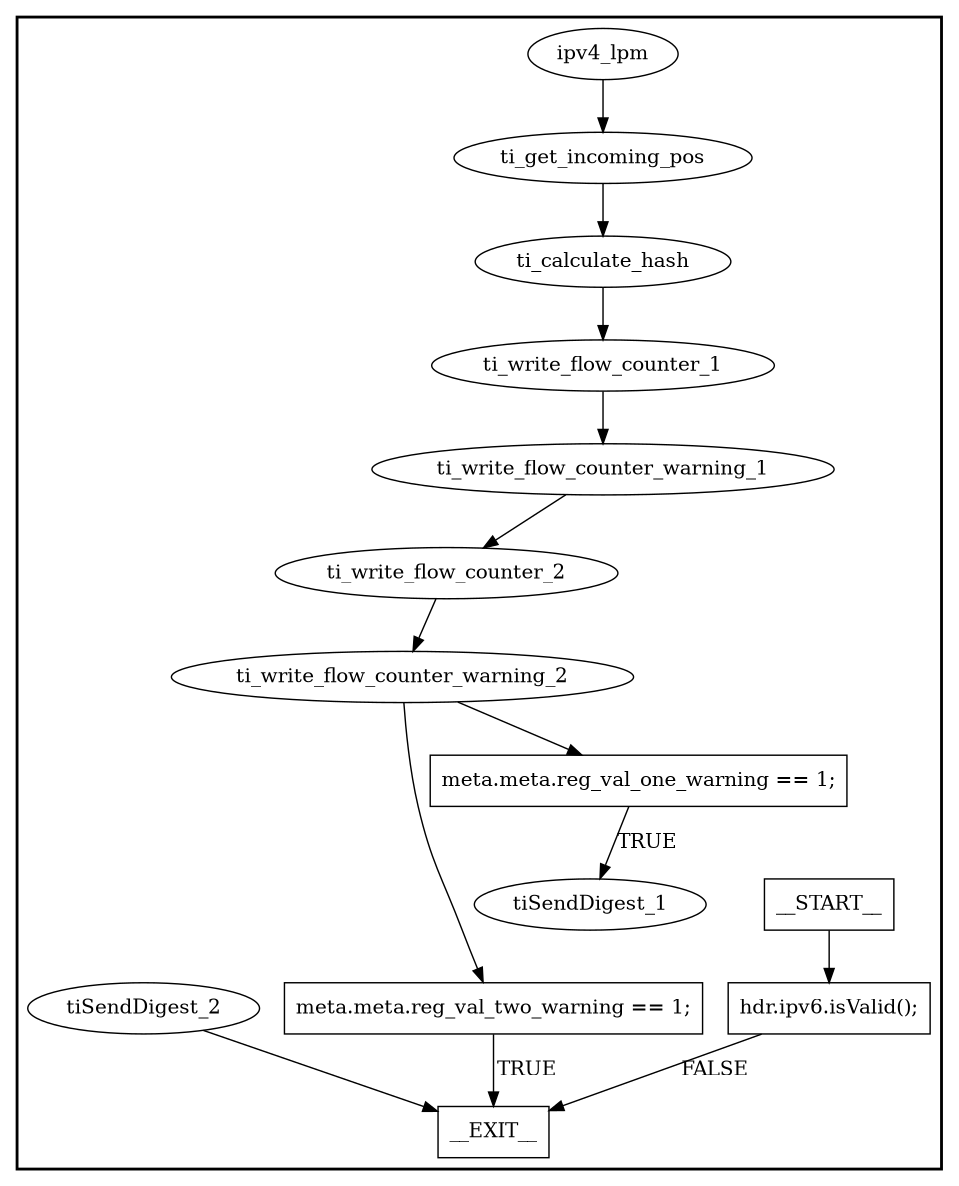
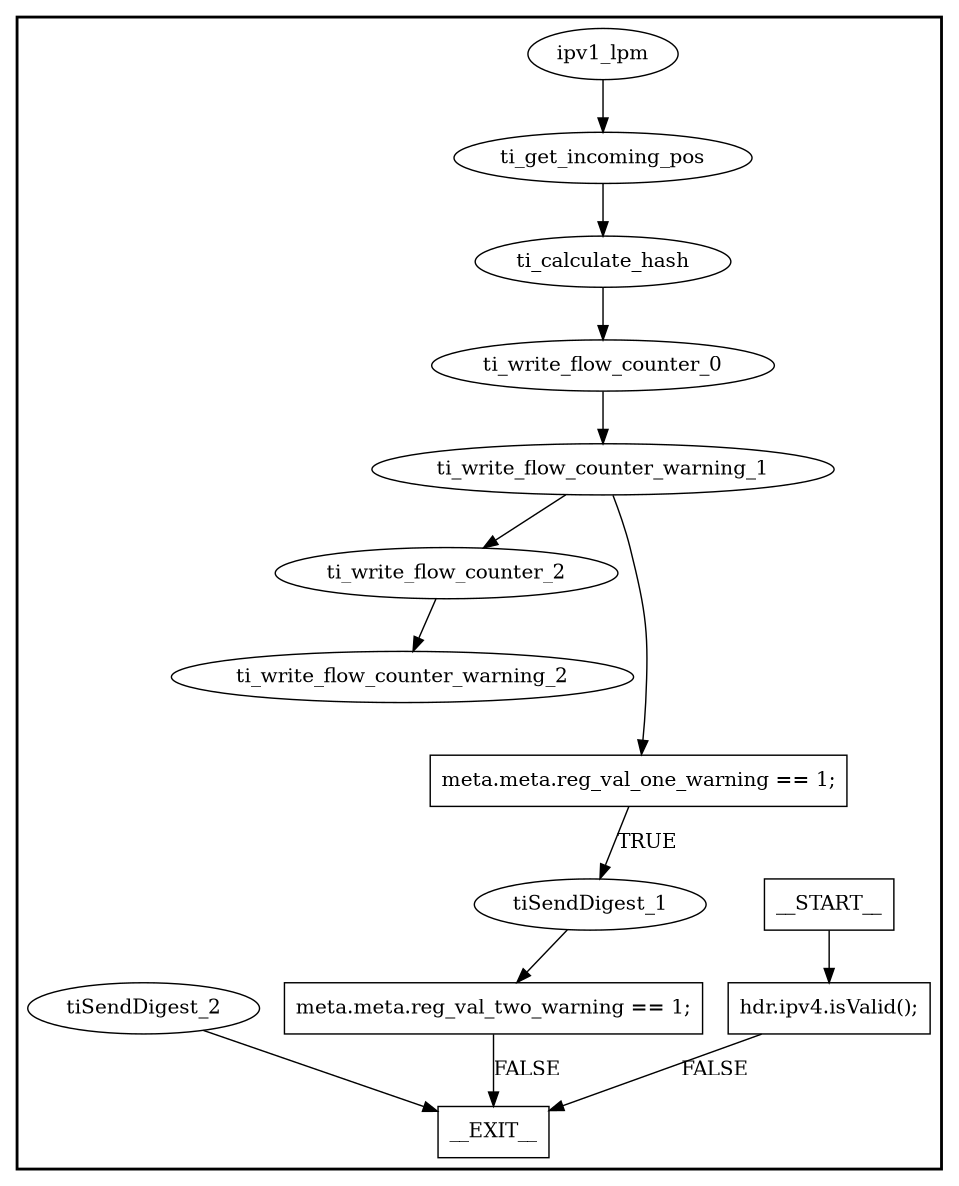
node "ipv4_lpm": label "ipv4_lpm" -> "ipv1_lpm"
node "ti_write_flow_counter_1": label "ti_write_flow_counter_1" -> "ti_write_flow_counter_0"
edge "ti_write_flow_counter_warning_2" -> "meta.meta.reg_val_one_warning == 1;": now "ti_write_flow_counter_warning_1" -> "meta.meta.reg_val_one_warning == 1;"
edge "ti_write_flow_counter_warning_2" -> "meta.meta.reg_val_two_warning == 1;": now "tiSendDigest_1" -> "meta.meta.reg_val_two_warning == 1;"
node "hdr.ipv6.isValid();": label "hdr.ipv6.isValid();" -> "hdr.ipv4.isValid();"
edge "meta.meta.reg_val_two_warning == 1;" -> "__EXIT__": label "TRUE" -> "FALSE"
